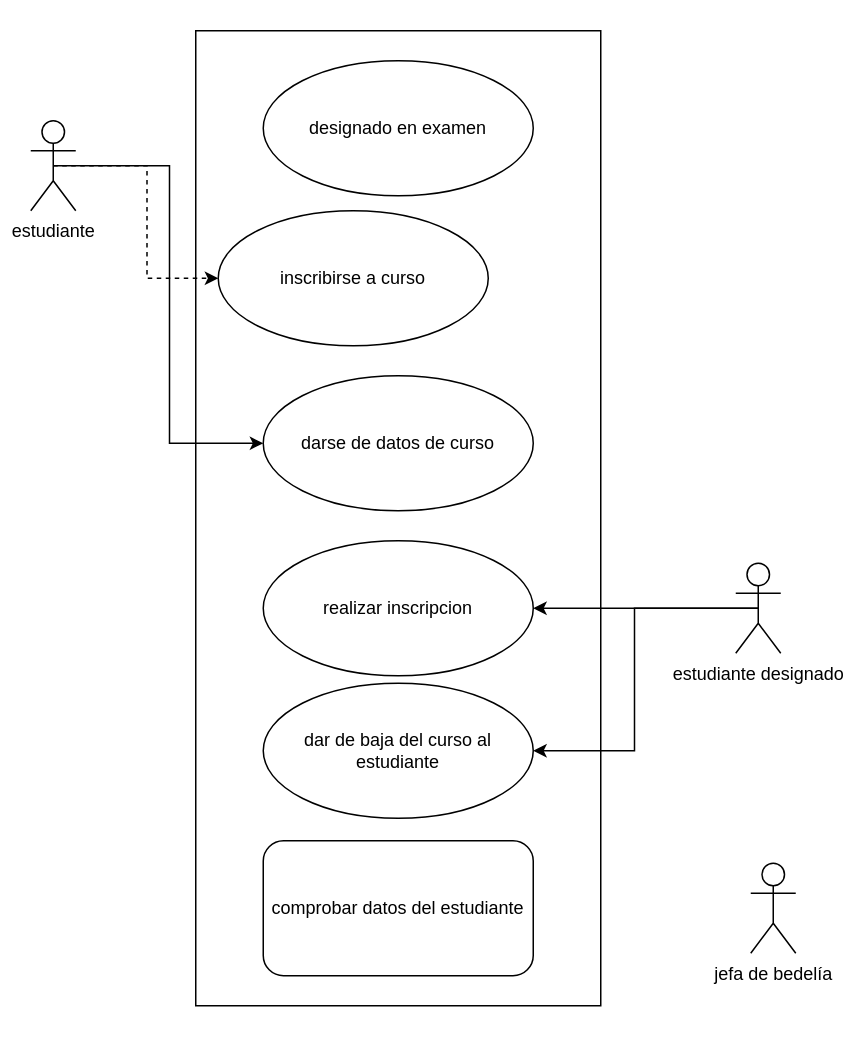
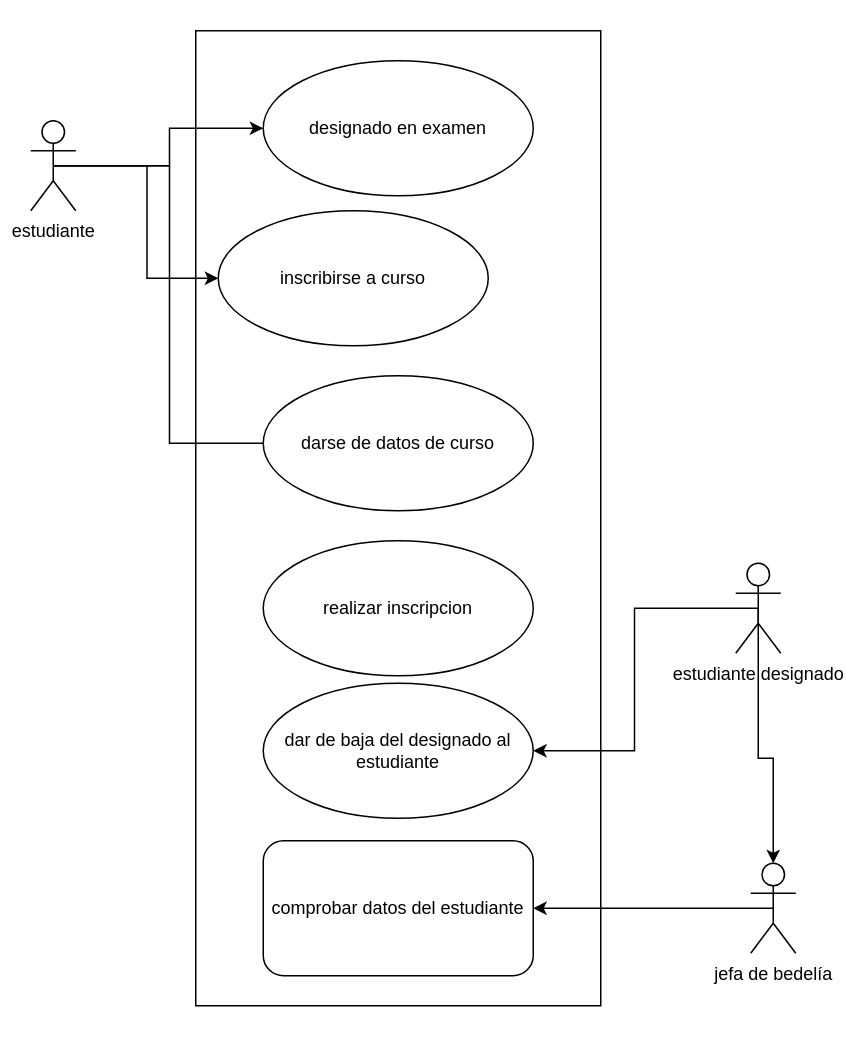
edge "estudiante" -> "designado en examen": added
edge "estudiante" -> "inscribirse a curso": style dashed -> solid
edge "estudiante" -> "darse de datos de curso": arrowhead classic -> none
edge "estudiante designado" -> "realizar inscripcion": now "estudiante designado" -> "jefa de bedelía"
node "dar de baja del curso al estudiante": label "dar de baja del curso al estudiante" -> "dar de baja del designado al estudiante"
edge "jefa de bedelía" -> "comprobar datos del estudiante": added
